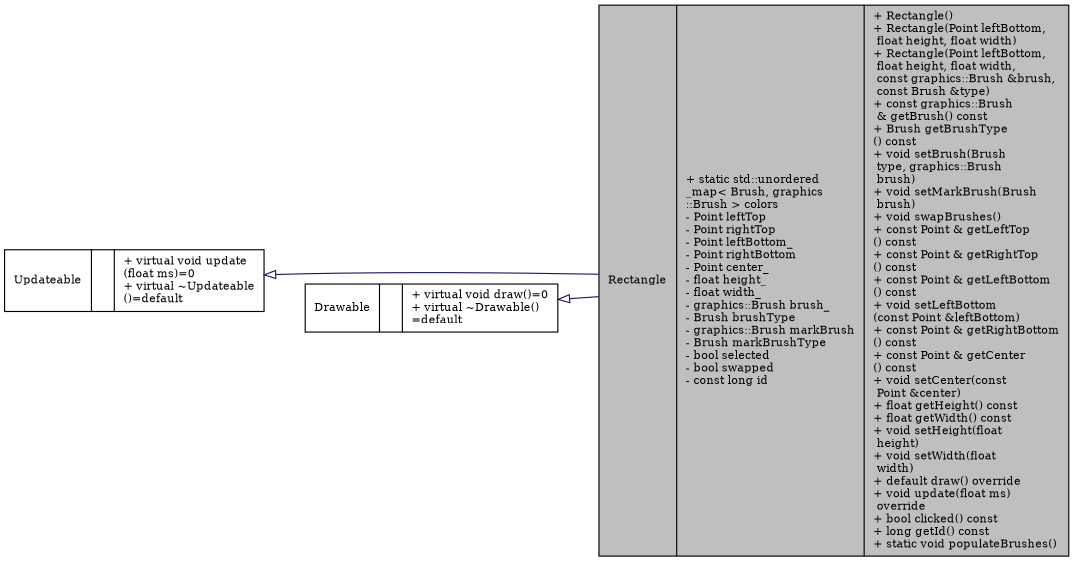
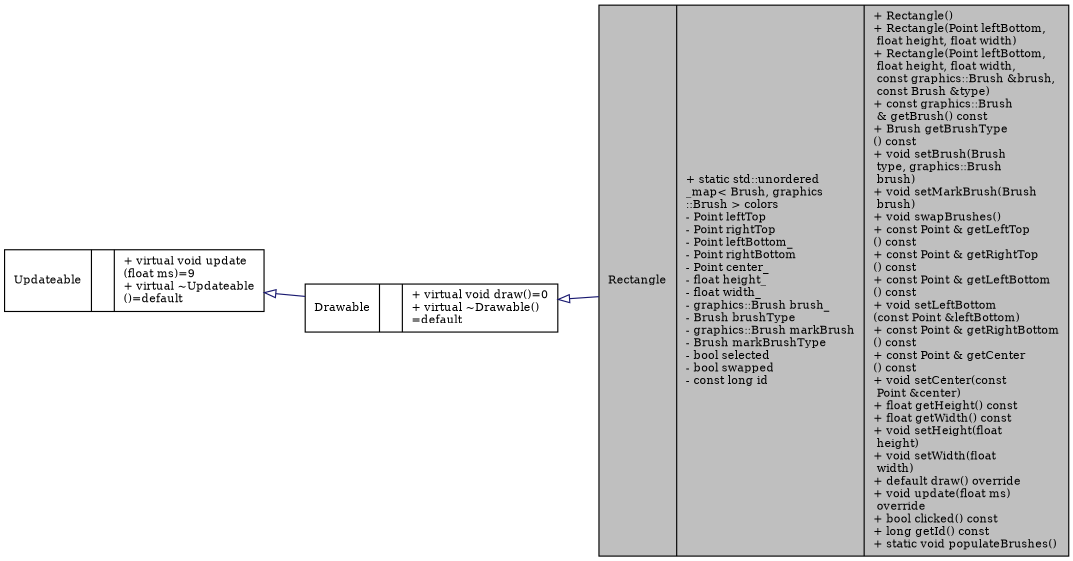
edge "Rectangle" -> "Updateable": now "Drawable" -> "Updateable"
node "Updateable": text "(float ms)=0" -> "(float ms)=9"
